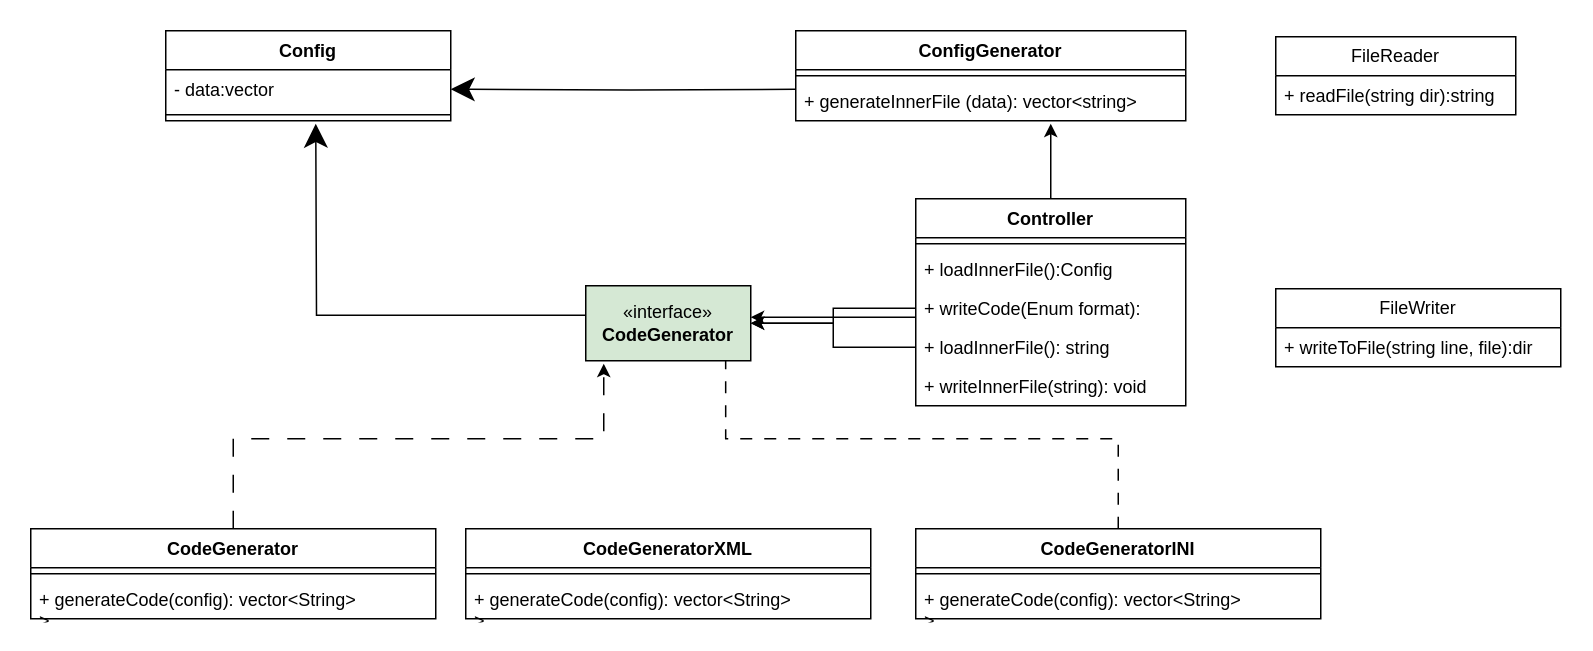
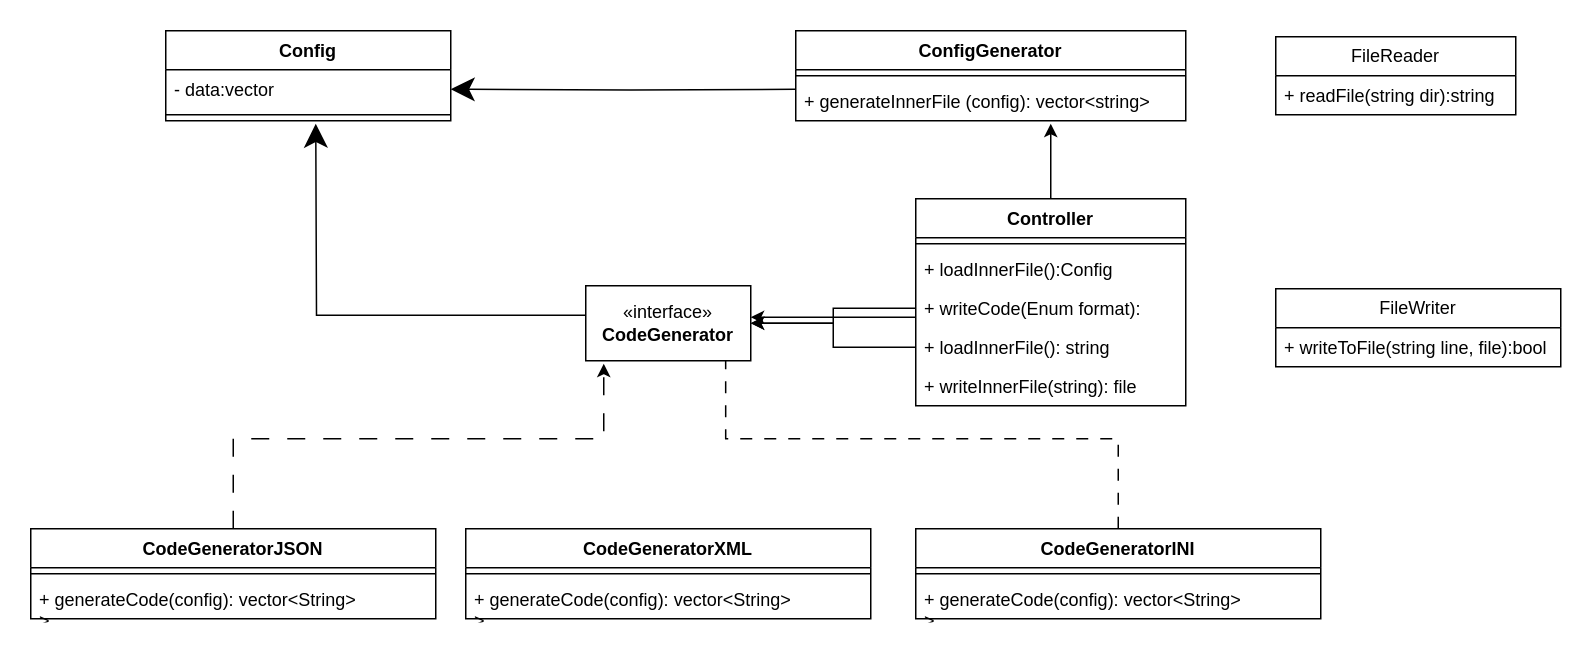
node "+ generateInnerFile (data): vector<string>": label "+ generateInnerFile (data): vector<string>" -> "+ generateInnerFile (config): vector<string>"
node "«interface» CodeGenerator": fillcolor #d5e8d4 -> #ffffff
node "+ writeToFile(string line, file):dir": label "+ writeToFile(string line, file):dir" -> "+ writeToFile(string line, file):bool"
node "+ writeInnerFile(string): void": label "+ writeInnerFile(string): void" -> "+ writeInnerFile(string): file"
node "CodeGenerator": label "CodeGenerator" -> "CodeGeneratorJSON"
